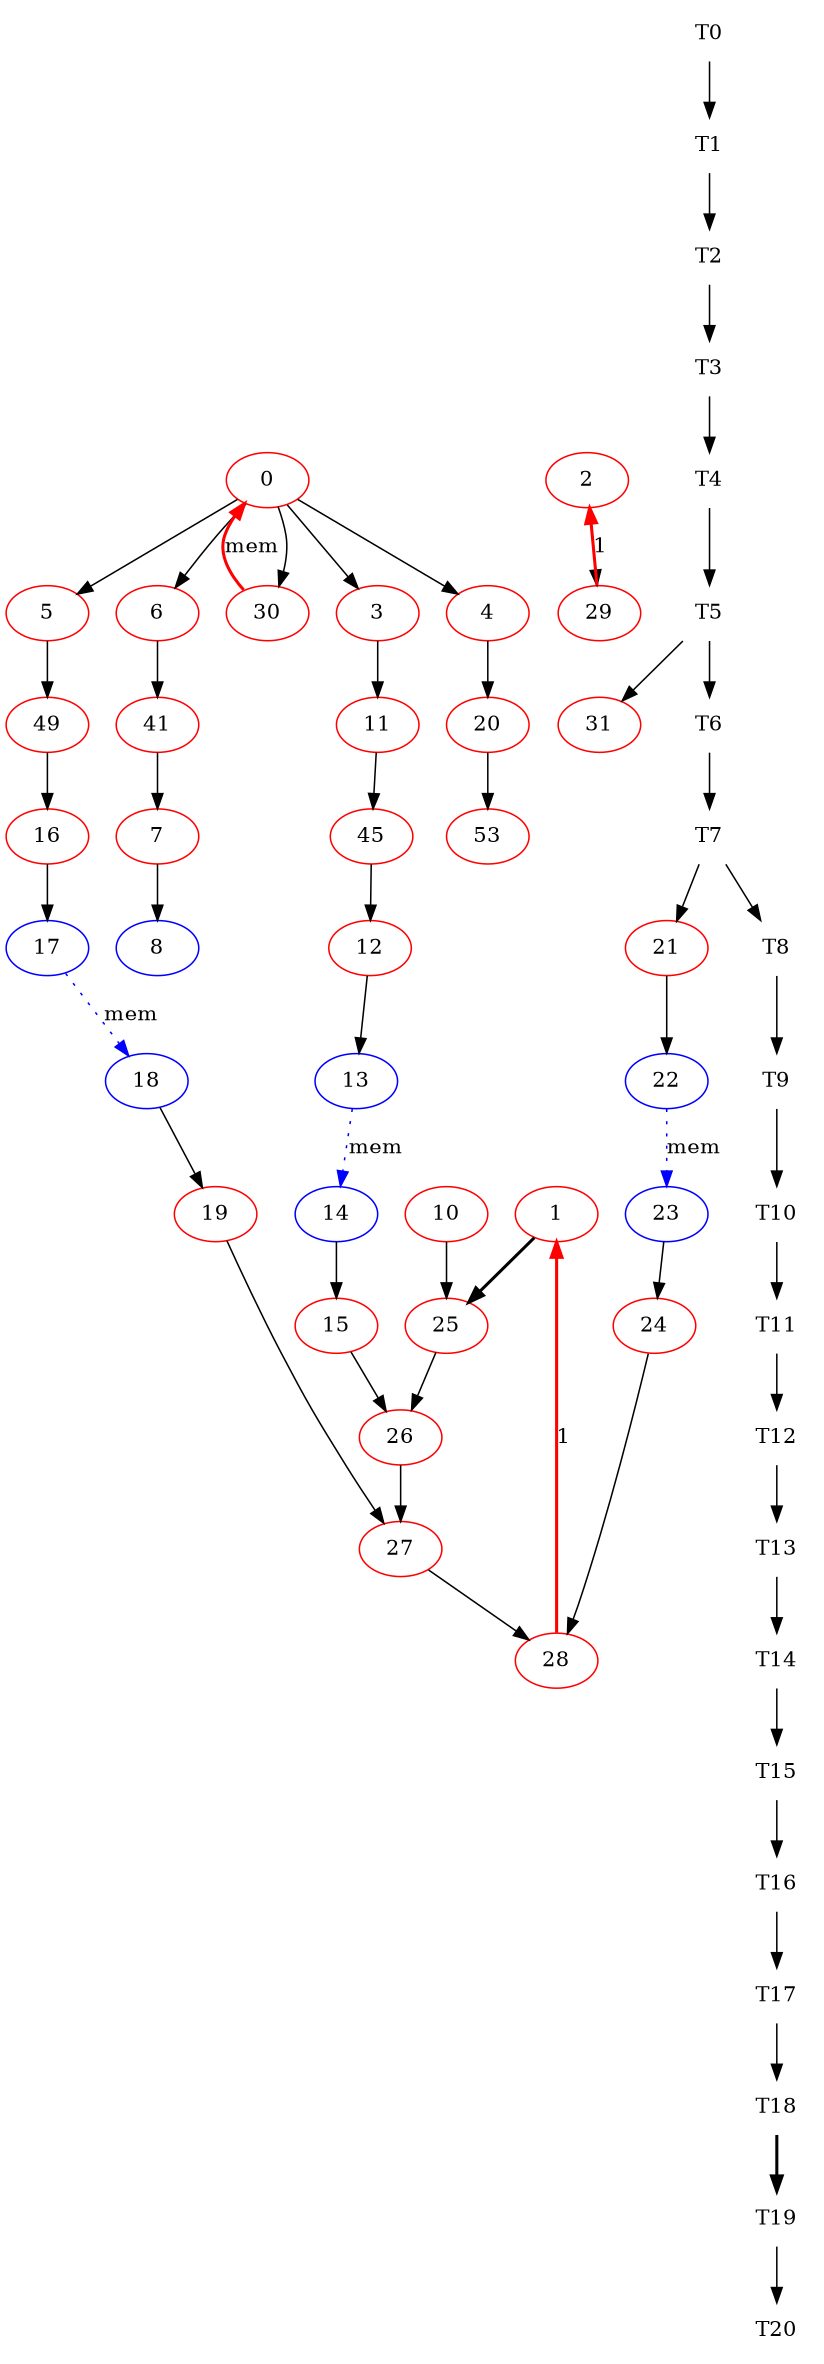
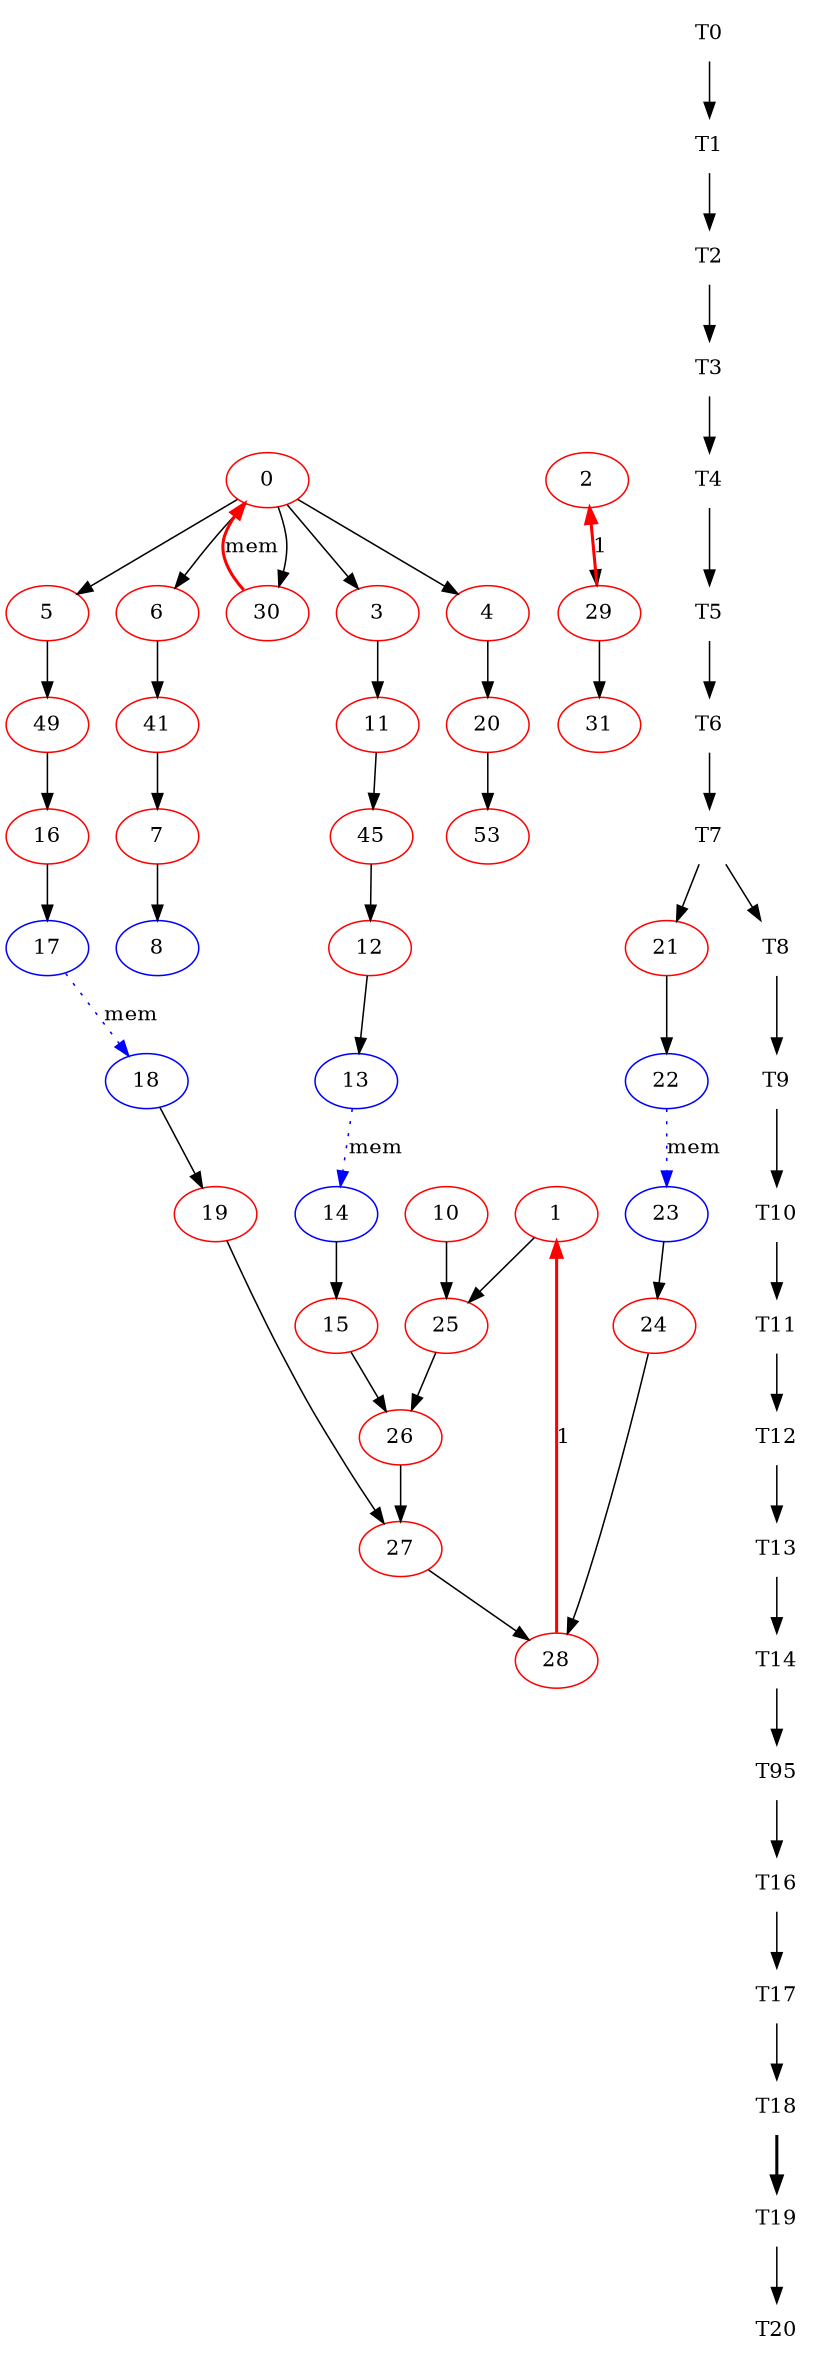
edge "T5" -> "31": now "29" -> "31"
edge "1" -> "25": style bold -> solid
node "T15": label "T15" -> "T95"
